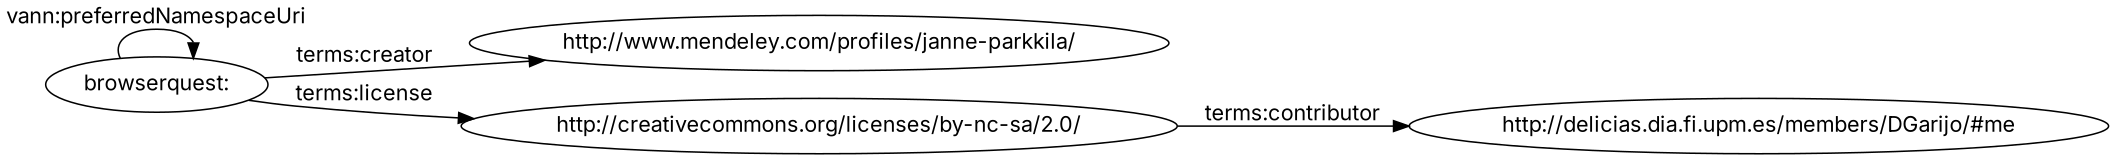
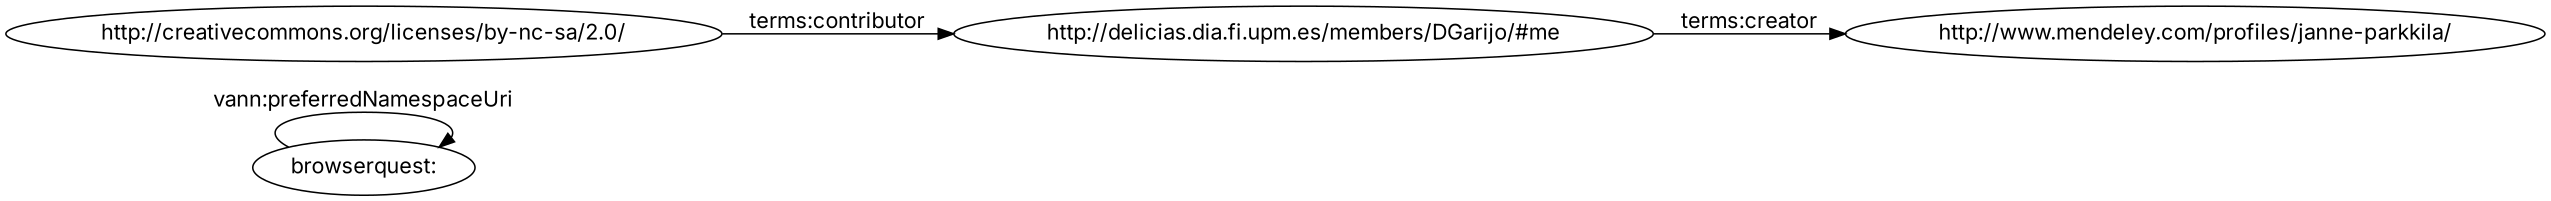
edge "browserquest:" -> "http://www.mendeley.com/profiles/janne-parkkila/": now "http://delicias.dia.fi.upm.es/members/DGarijo/#me" -> "http://www.mendeley.com/profiles/janne-parkkila/"
edge "browserquest:" -> "http://creativecommons.org/licenses/by-nc-sa/2.0/": removed, label "terms:license"
